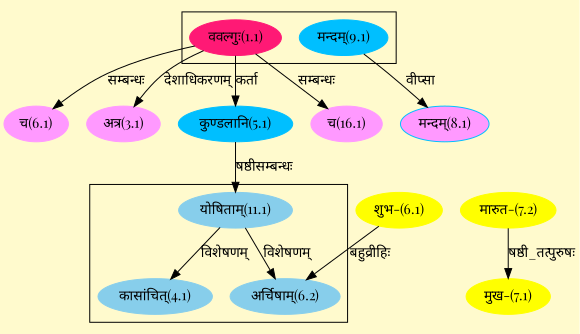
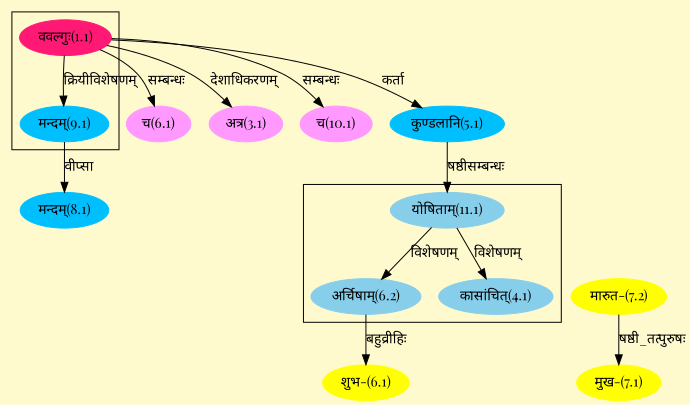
edge "ववल्गुः(1.1)" -> "मन्दम्(9.1)": added, label "क्रियीविशेषणम्"
node "च(16.1)": label "च(16.1)" -> "च(10.1)"
node "मन्दम्(8.1)": fillcolor #ff99ff -> #00bfff
edge "शुभ-(6.1)" -> "अर्चिषाम्(6.2)": reversed
